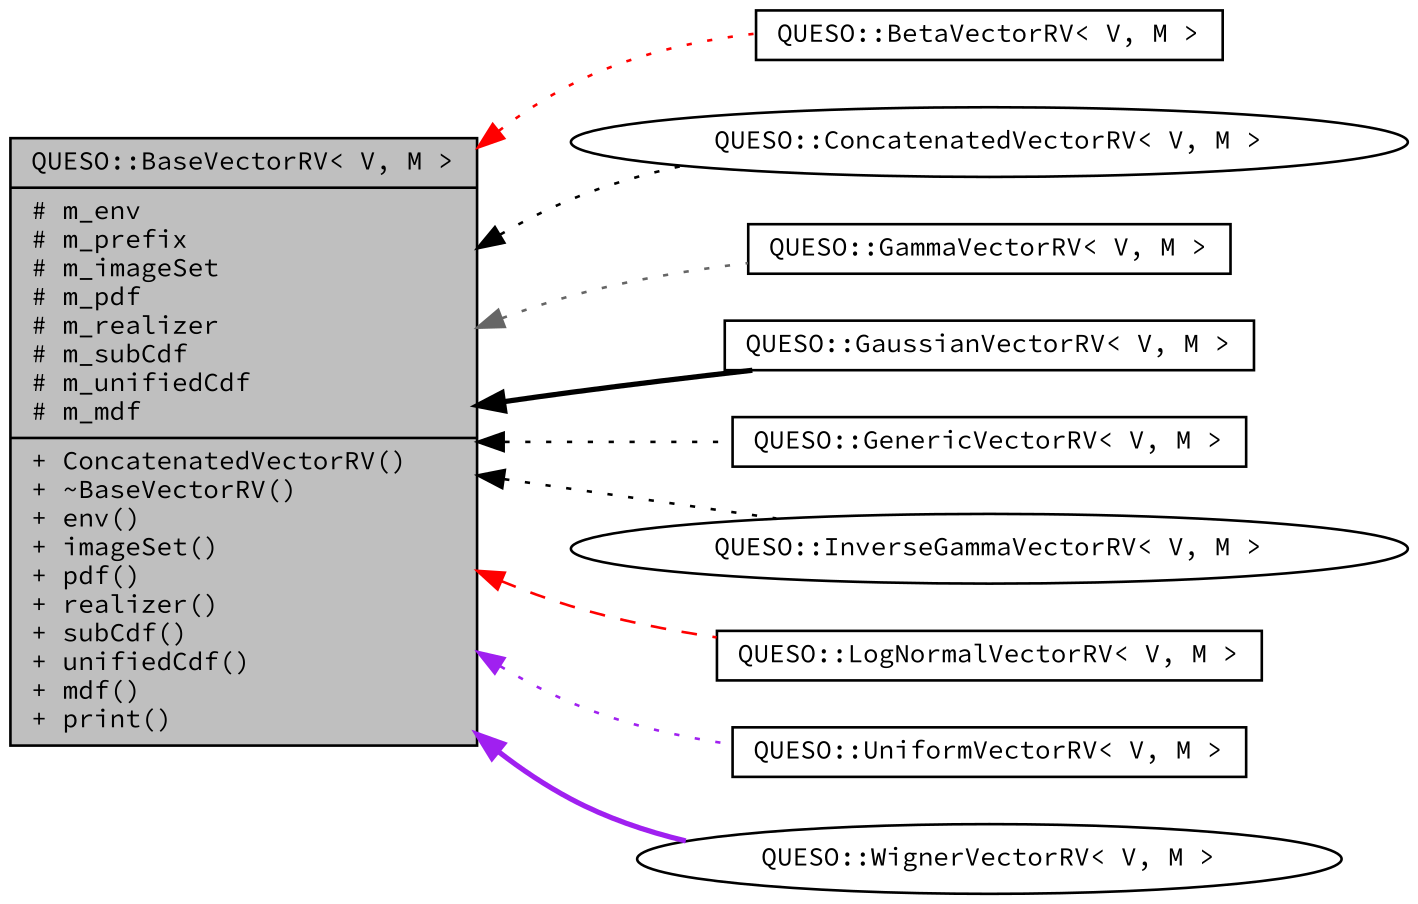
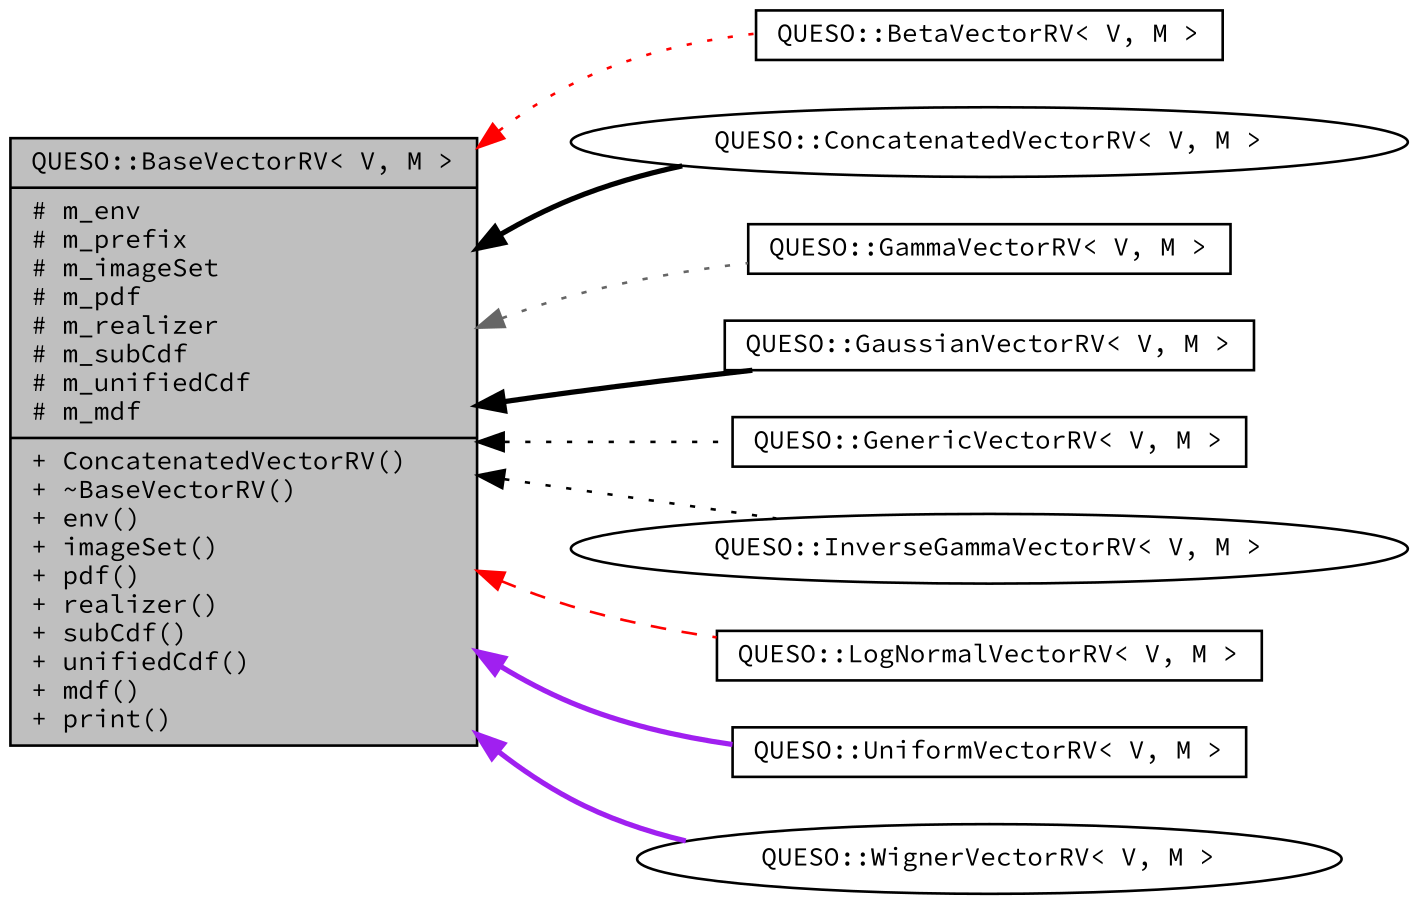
edge "QUESO::ConcatenatedVectorRV< V, M >" -> "QUESO::BaseVectorRV< V, M >": style dotted -> bold
edge "QUESO::UniformVectorRV< V, M >" -> "QUESO::BaseVectorRV< V, M >": style dotted -> bold
